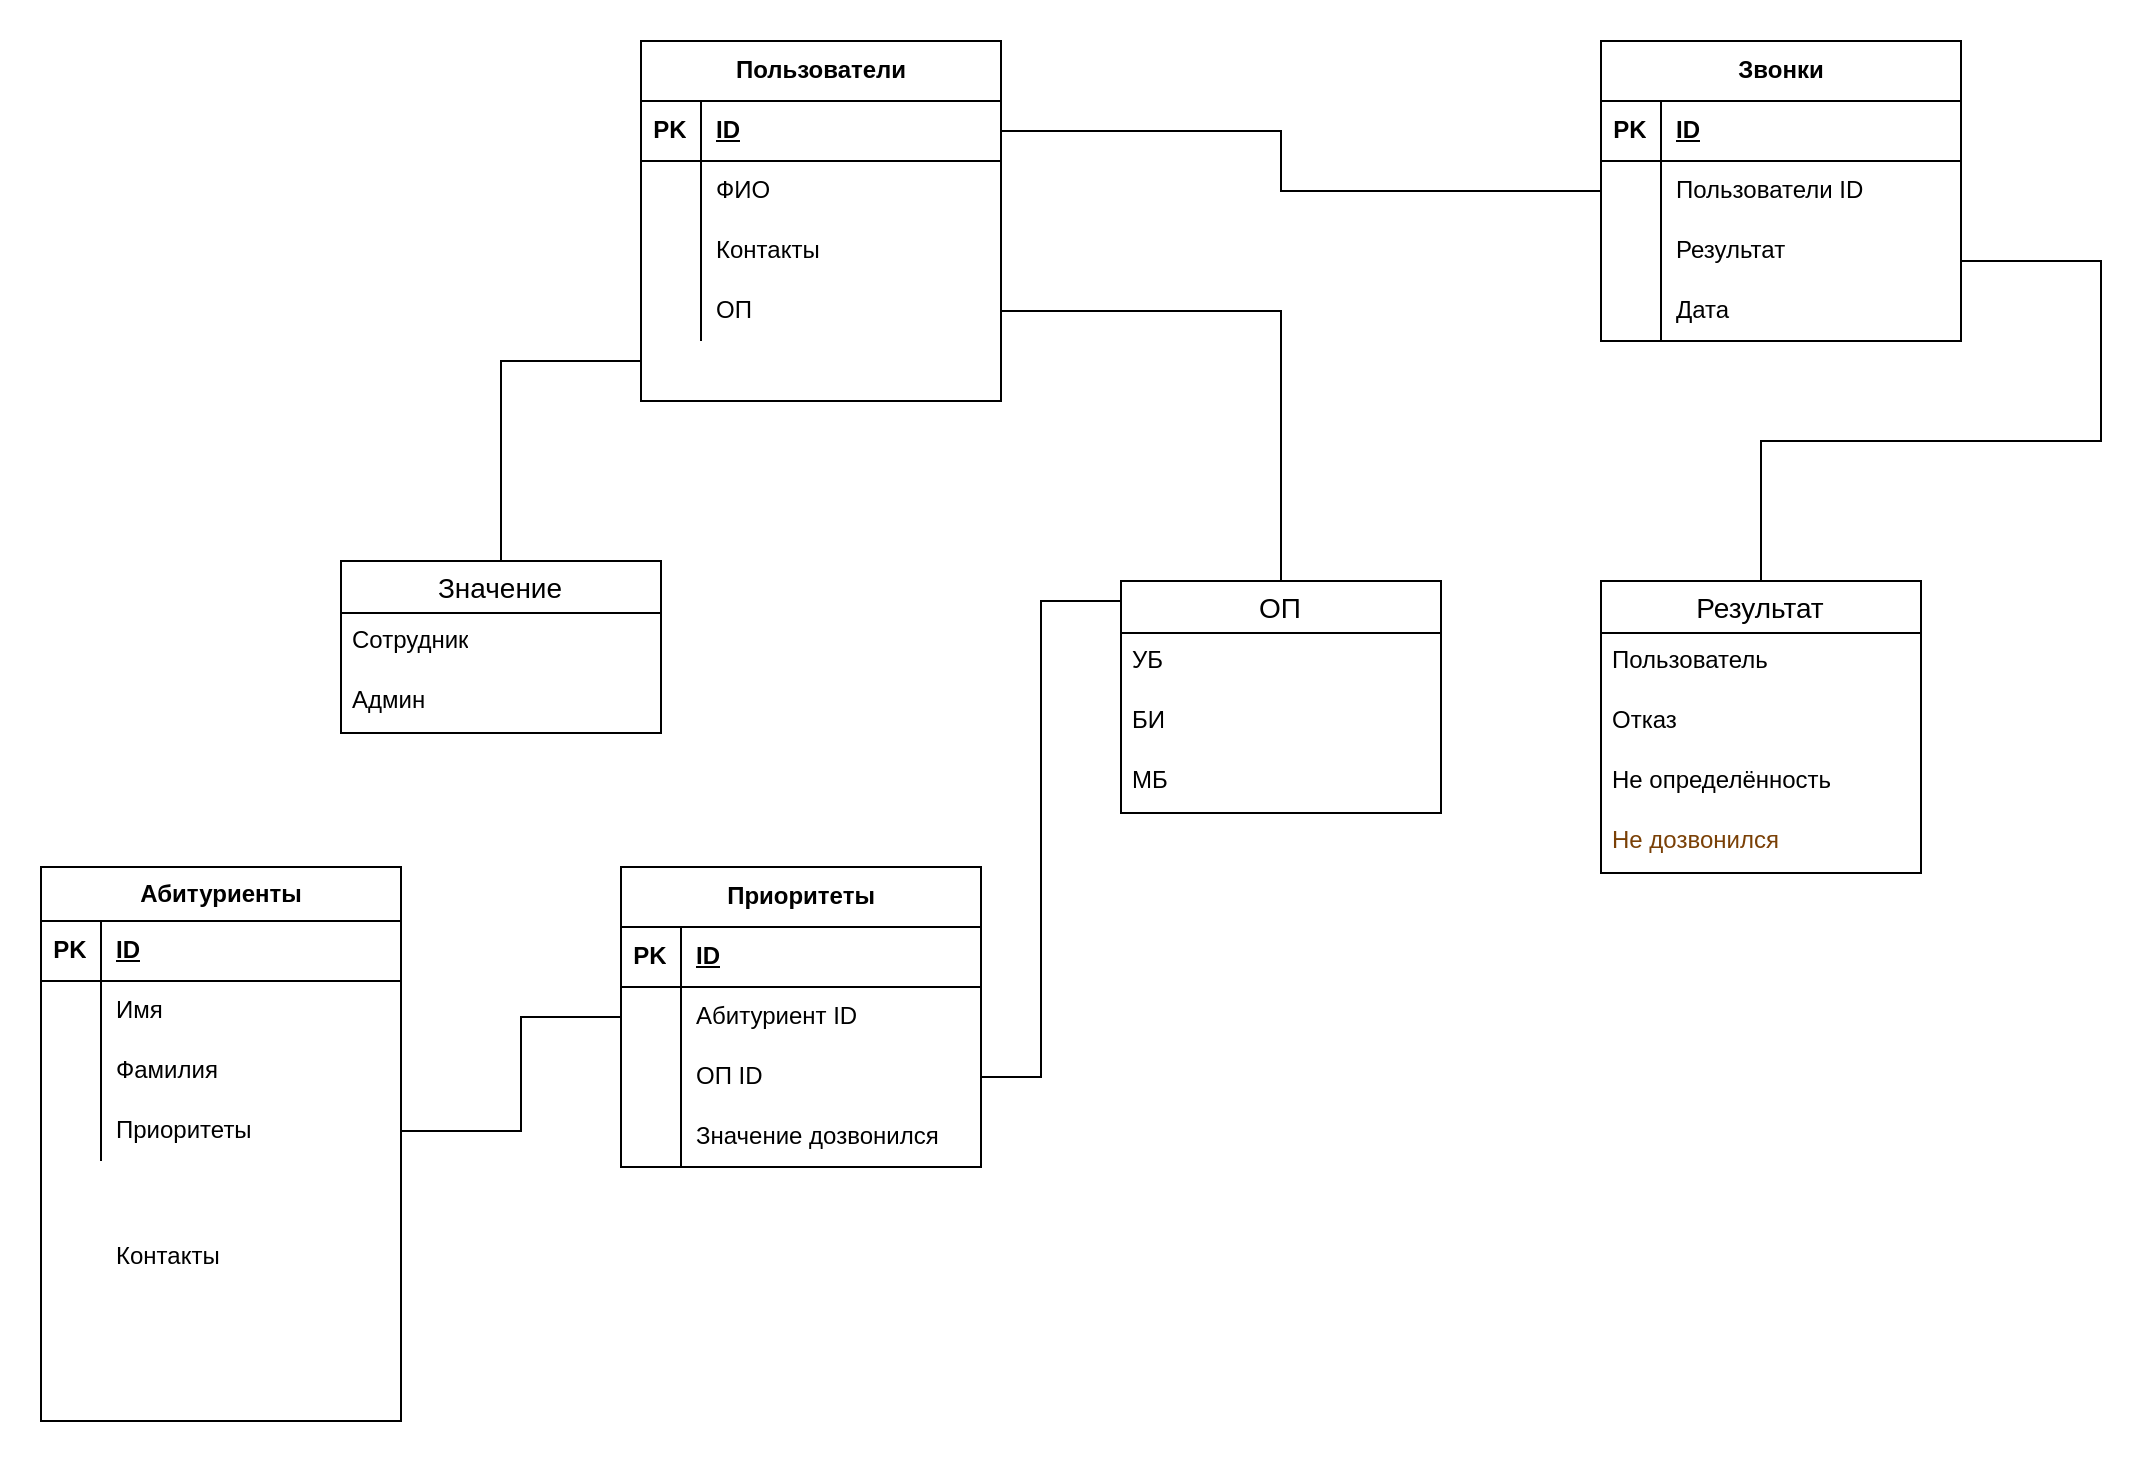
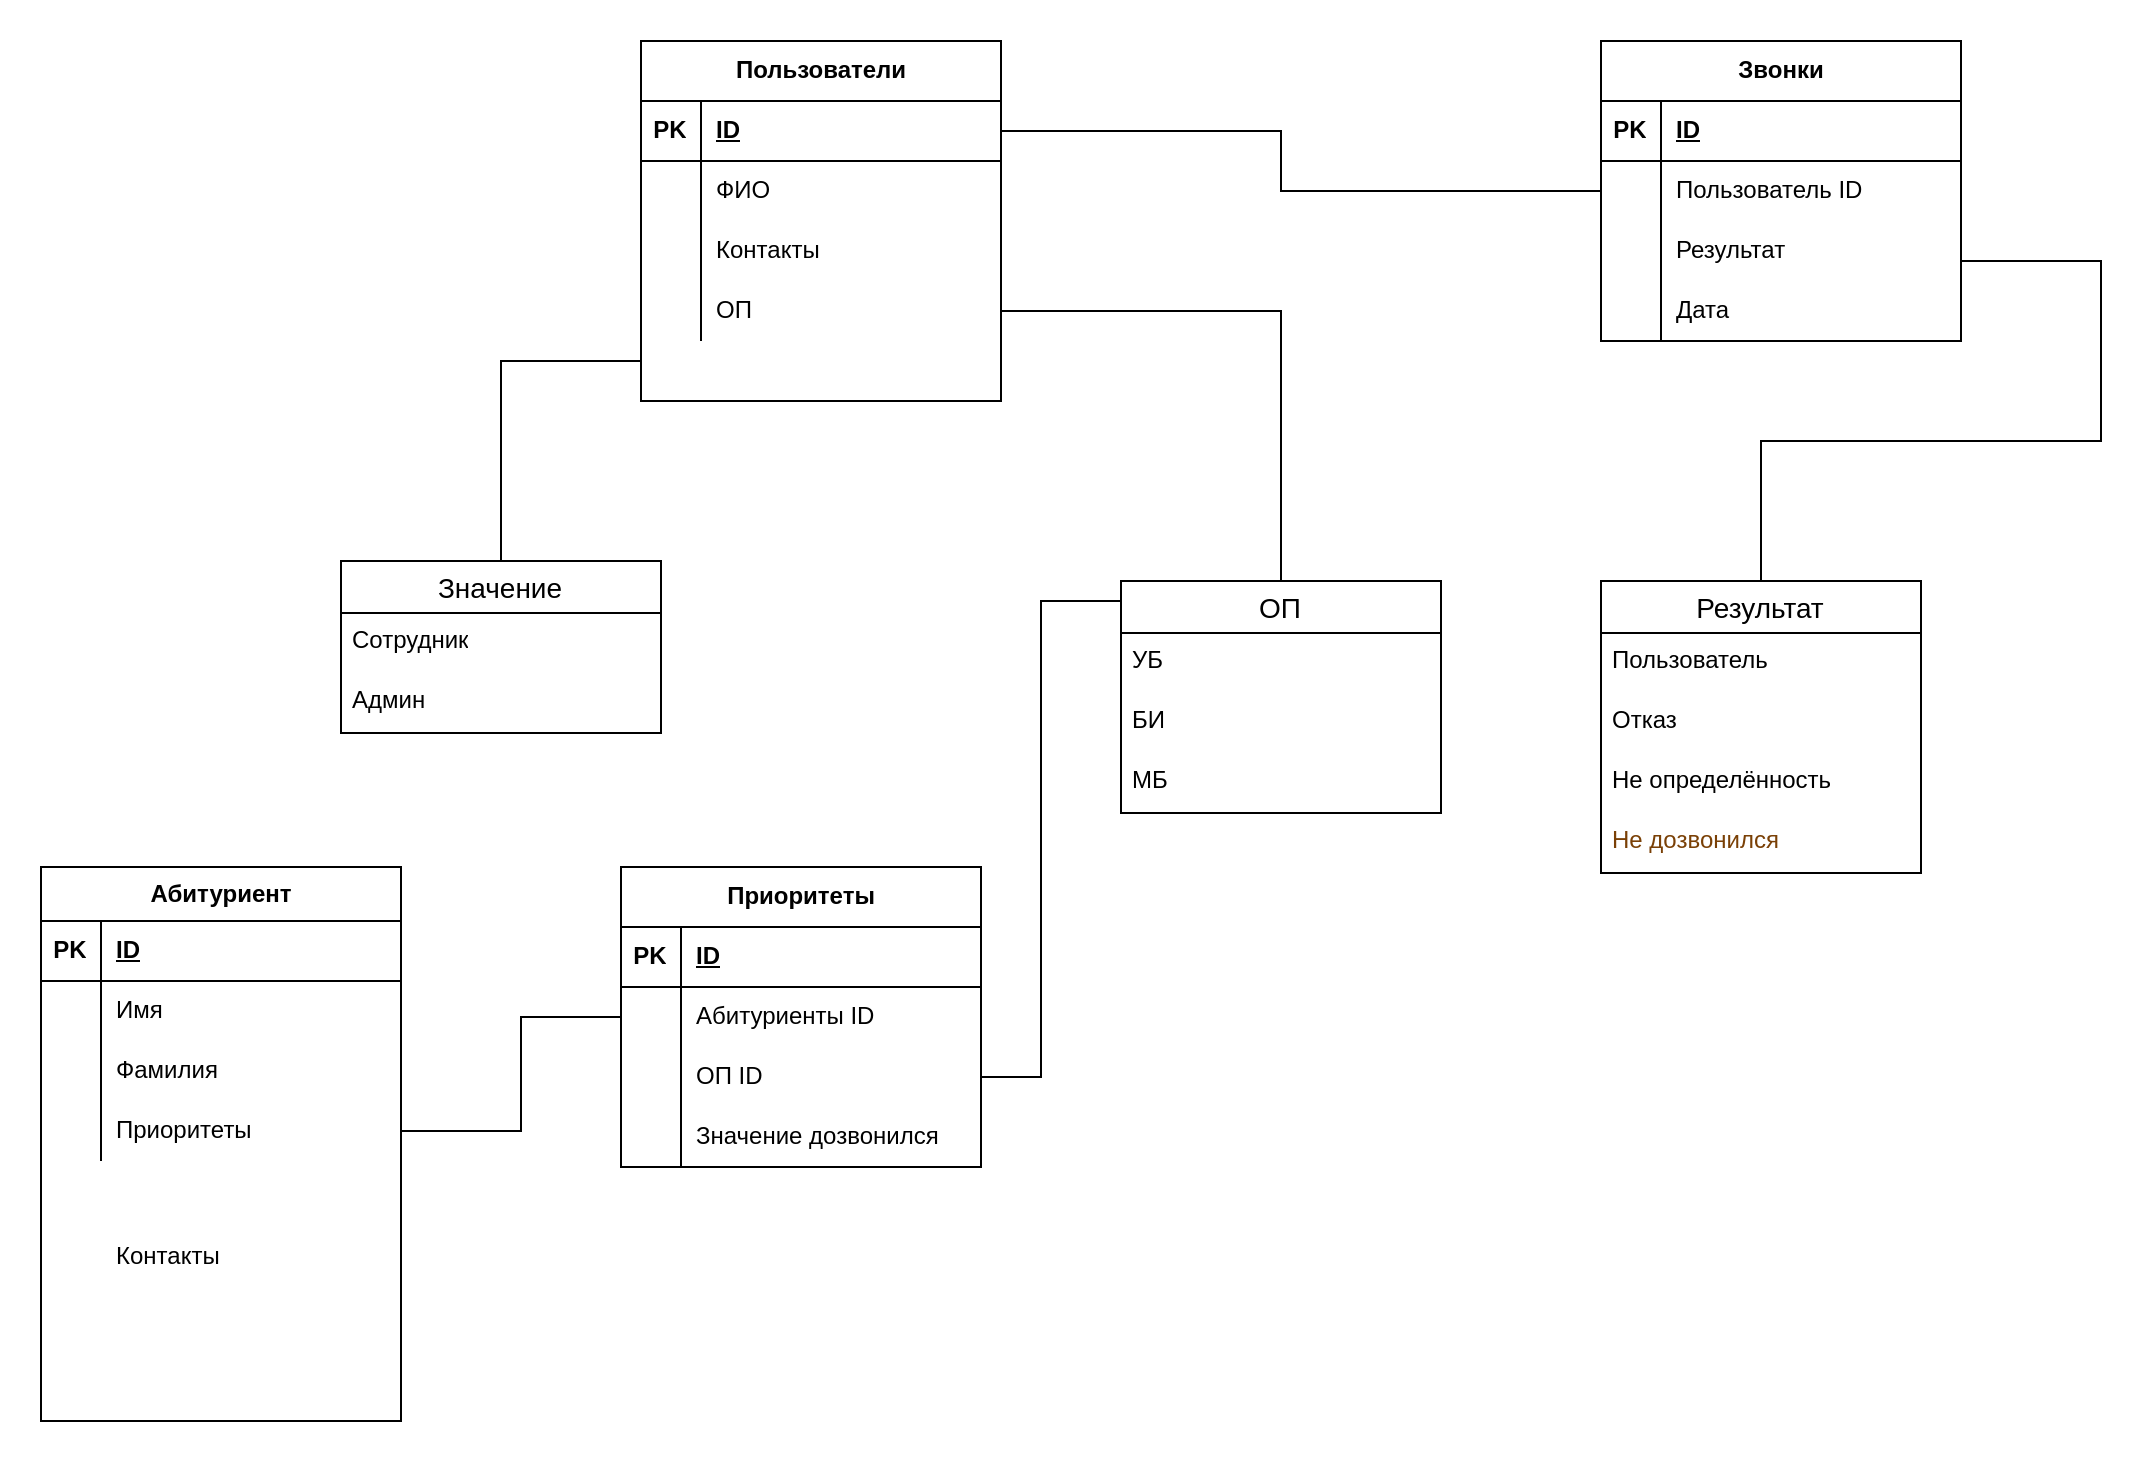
node "Пользователи ID": label "Пользователи ID" -> "Пользователь ID"
node "Абитуриенты": label "Абитуриенты" -> "Абитуриент"
node "Абитуриент ID": label "Абитуриент ID" -> "Абитуриенты ID"
